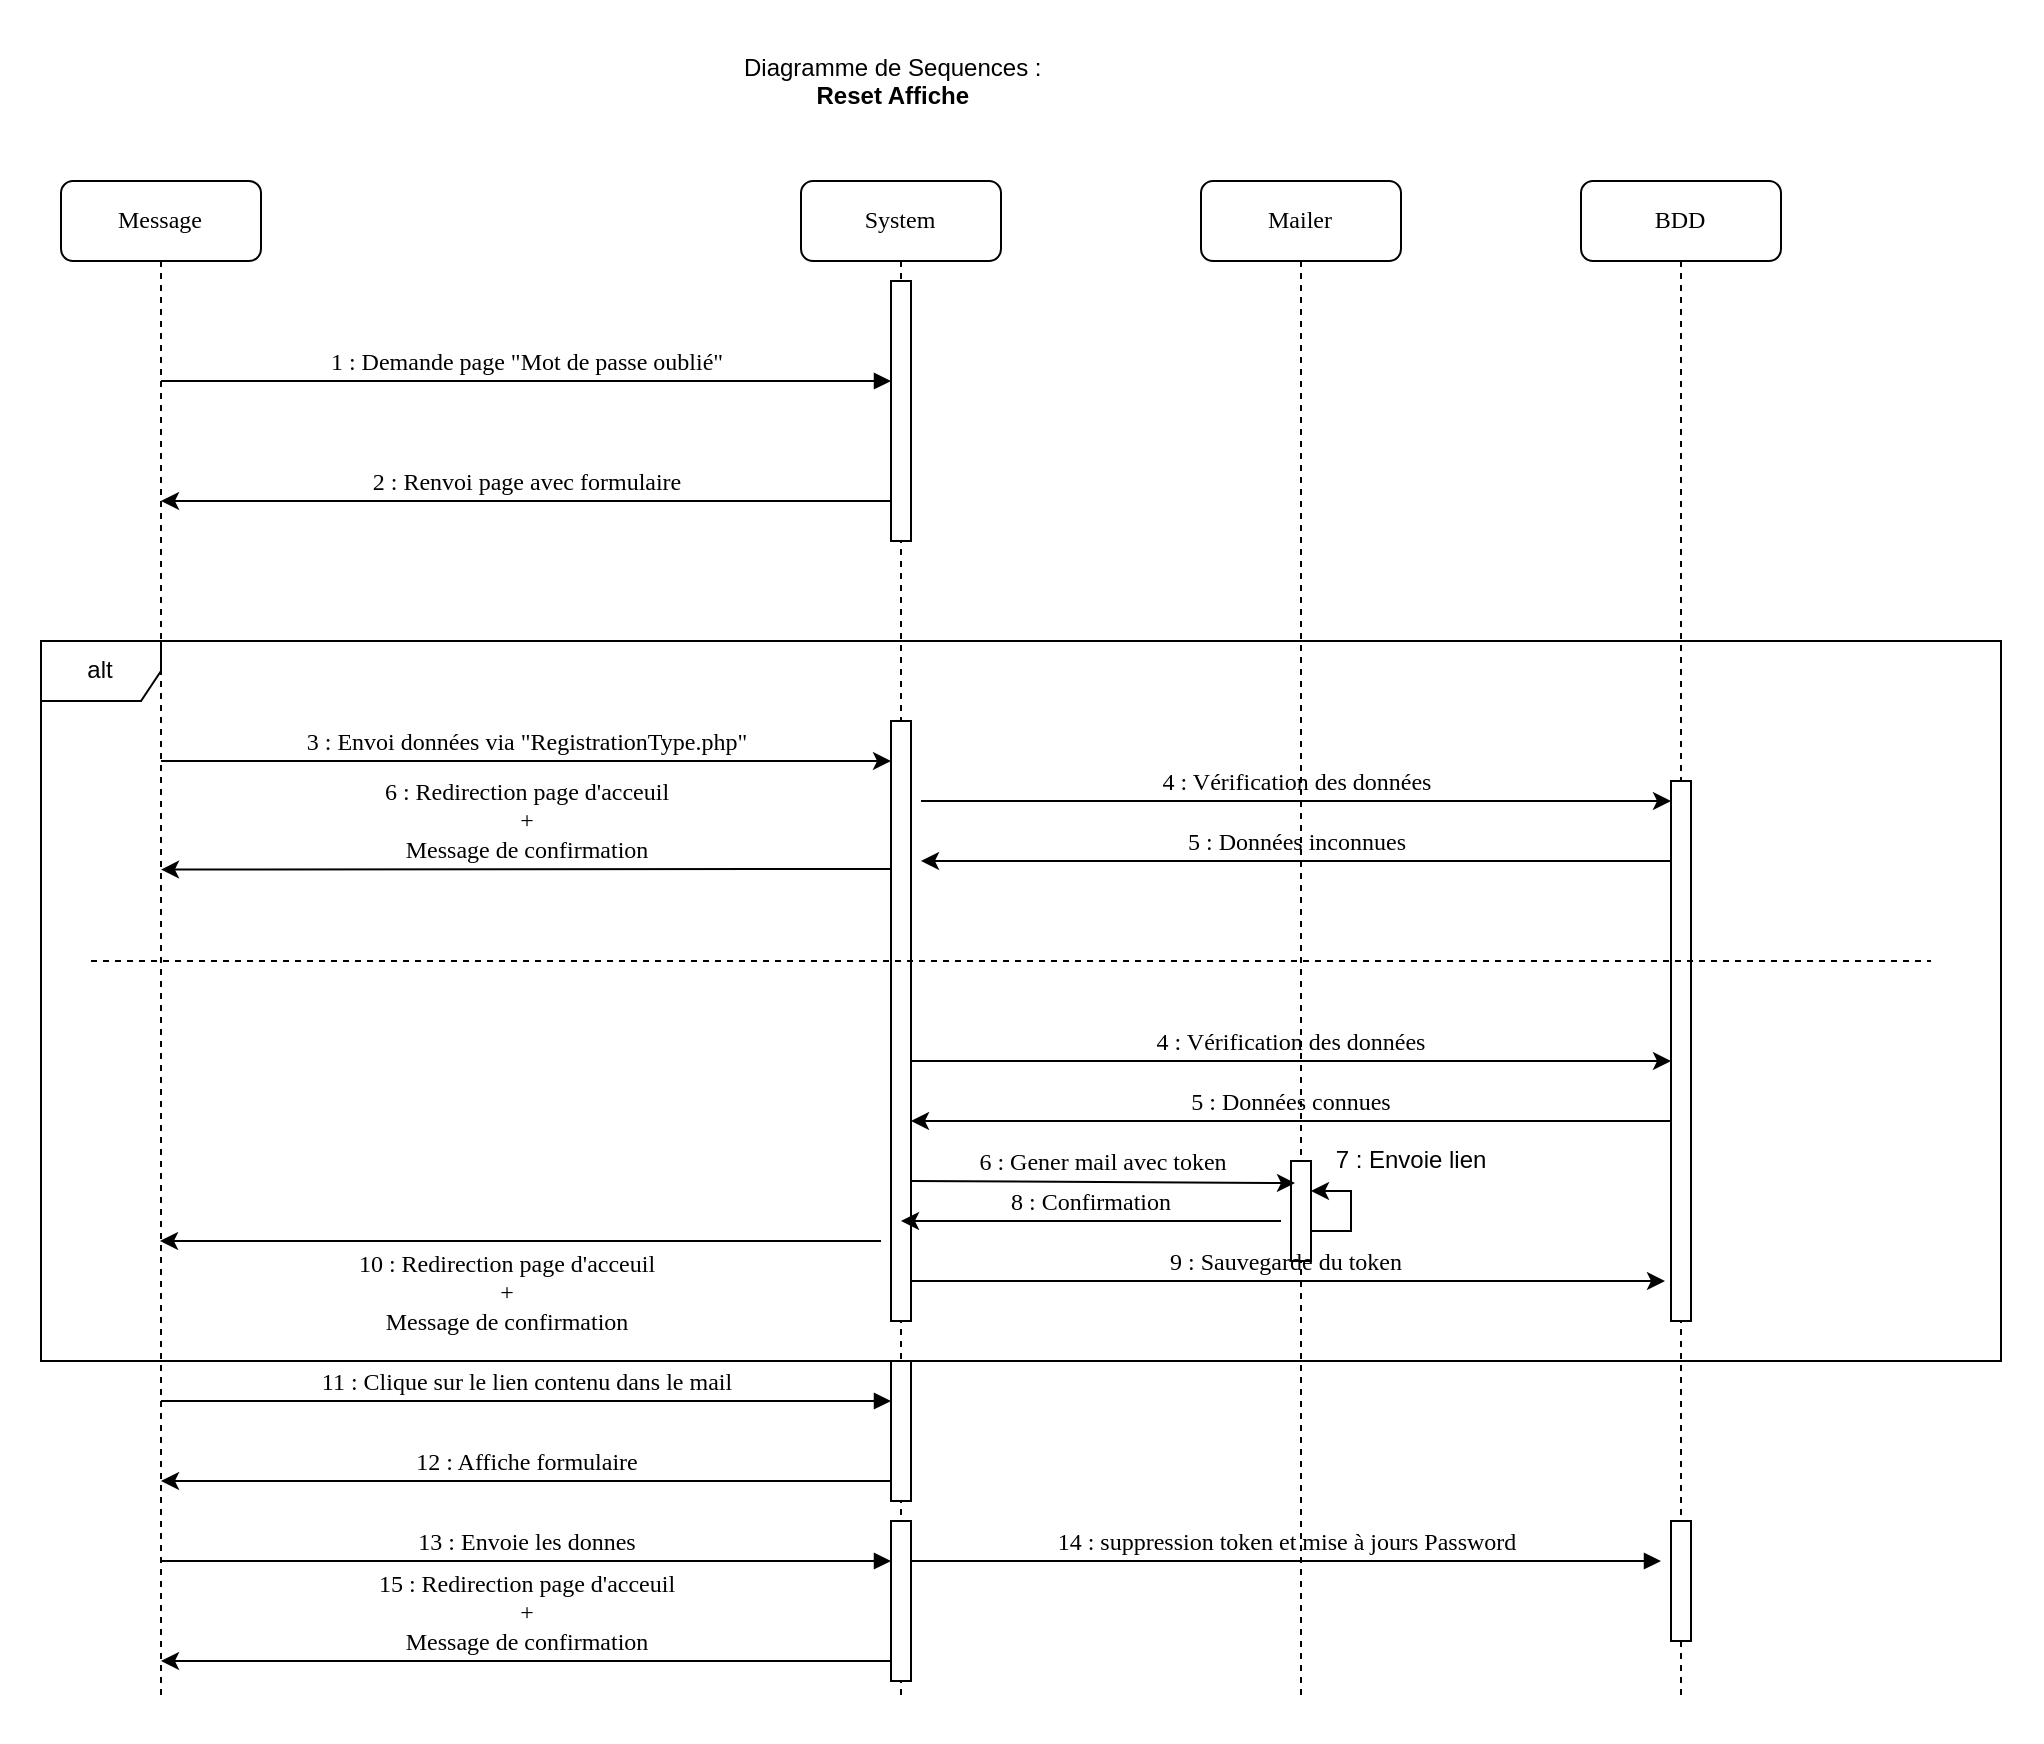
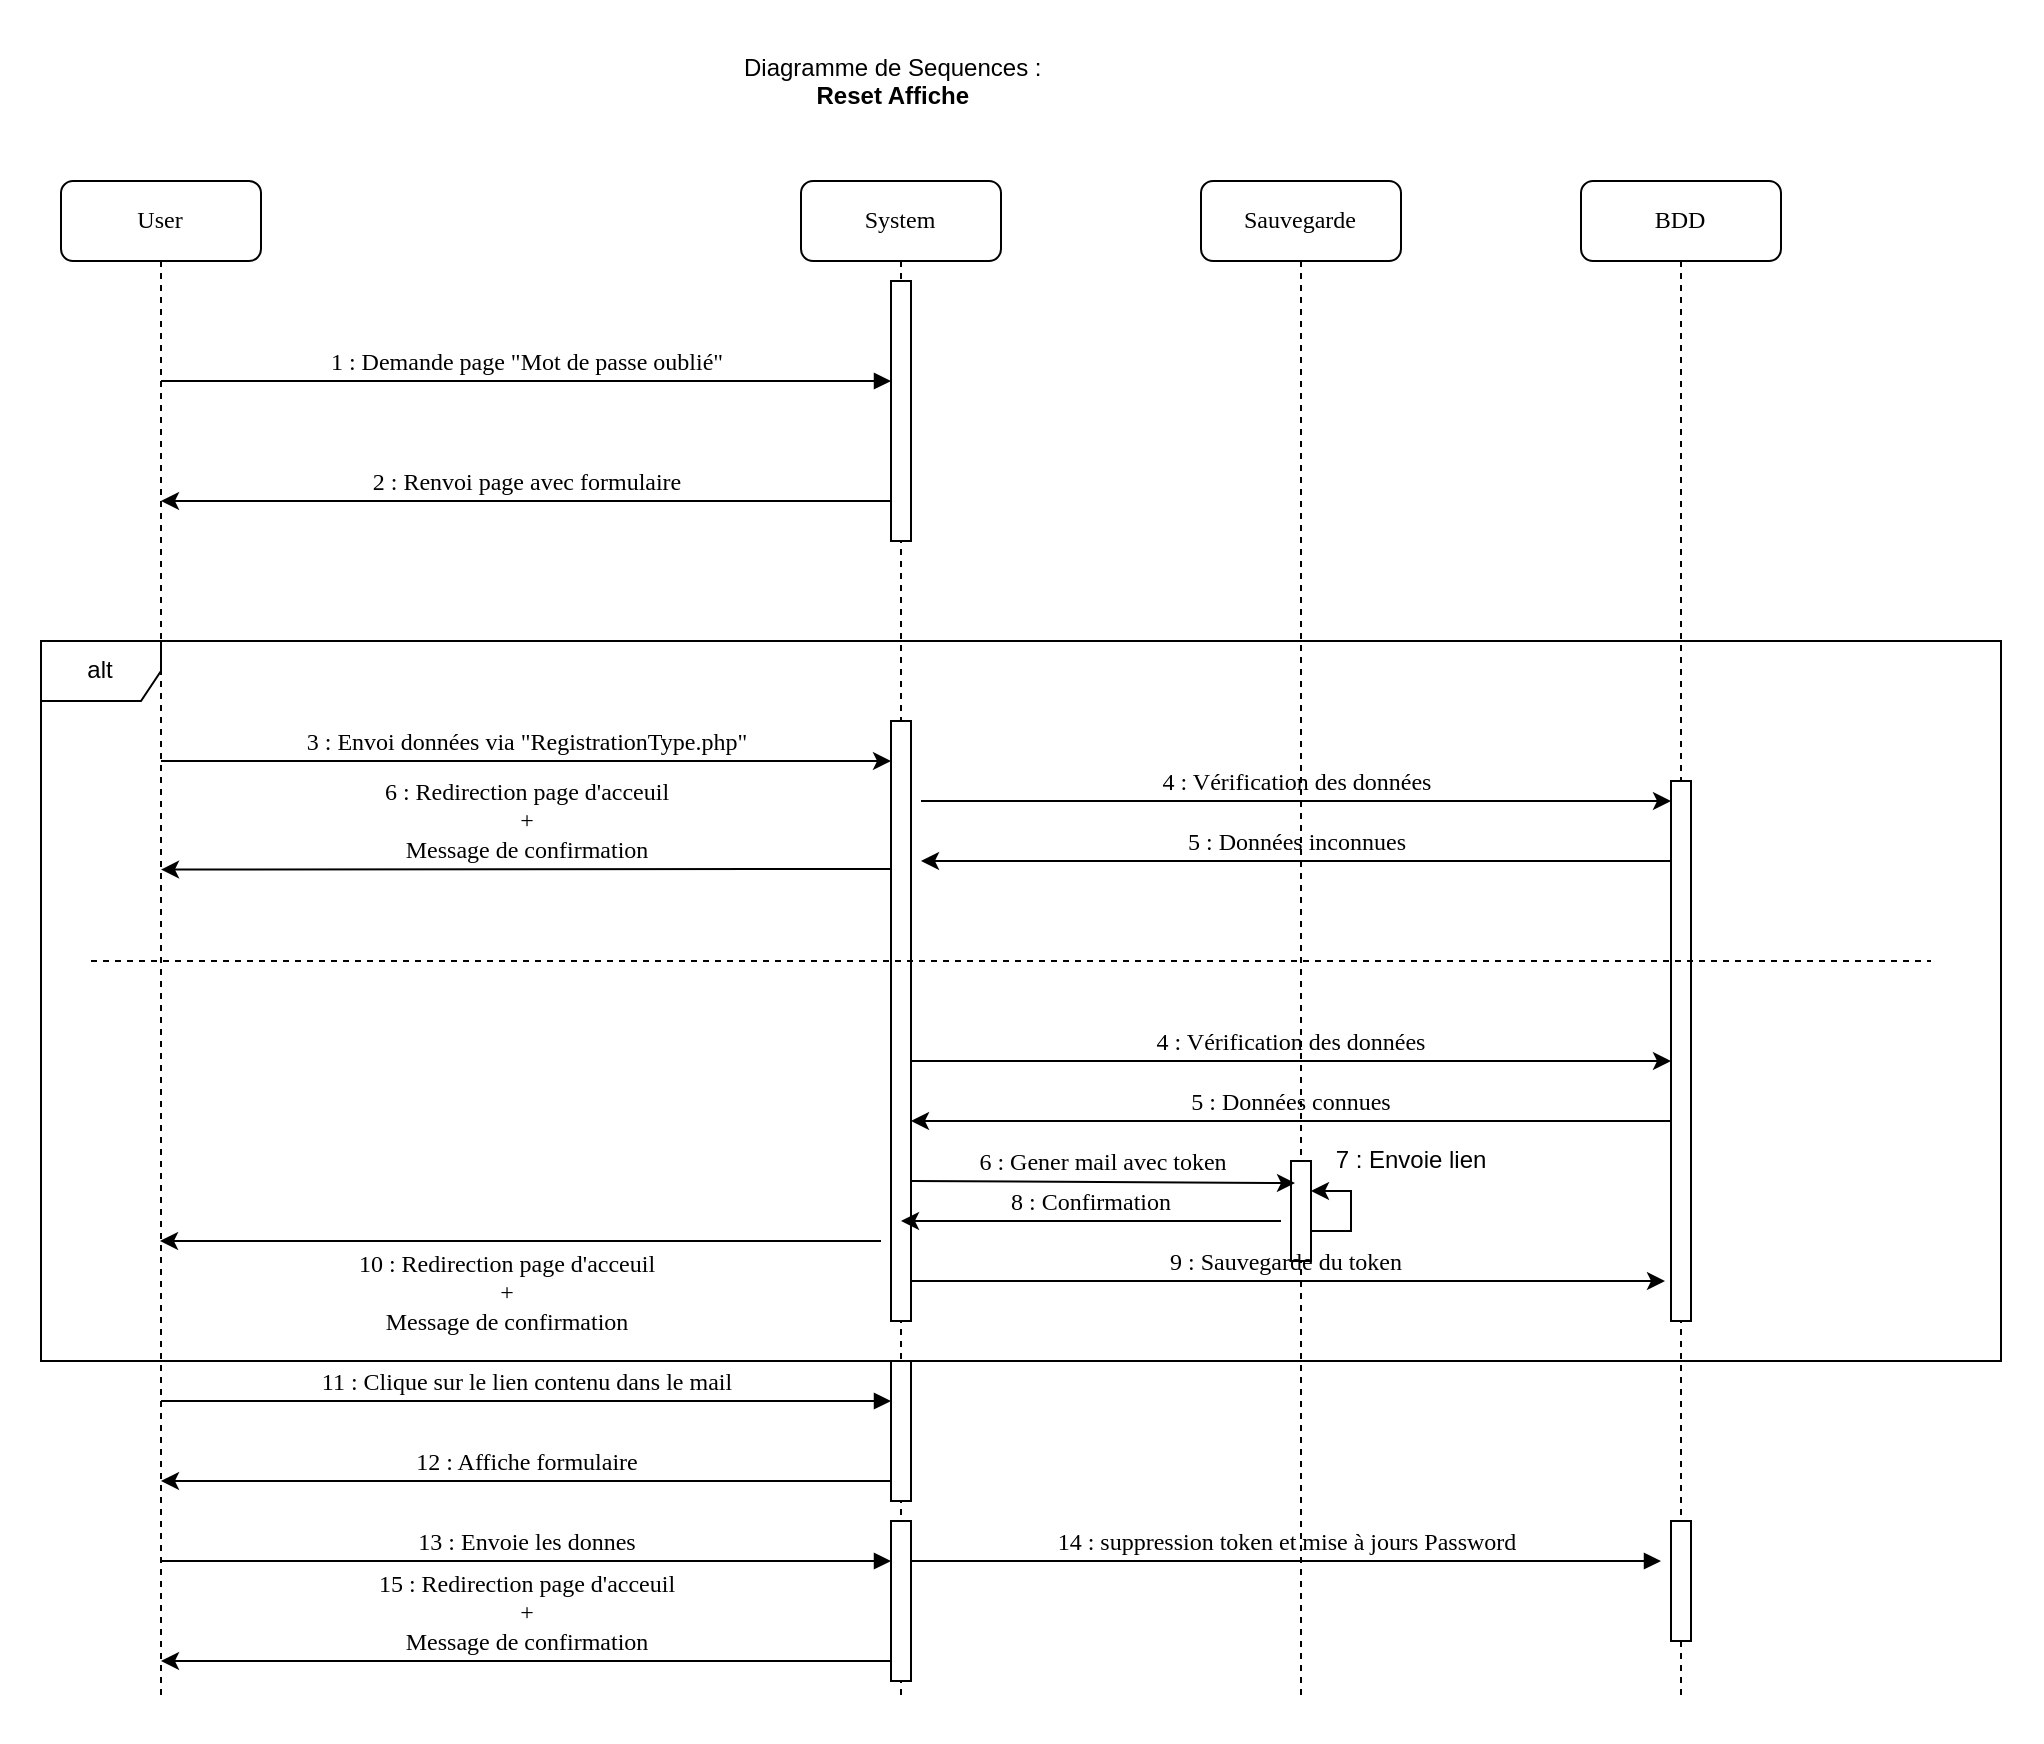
node "Message": label "Message" -> "User"
node "Mailer": label "Mailer" -> "Sauvegarde"
